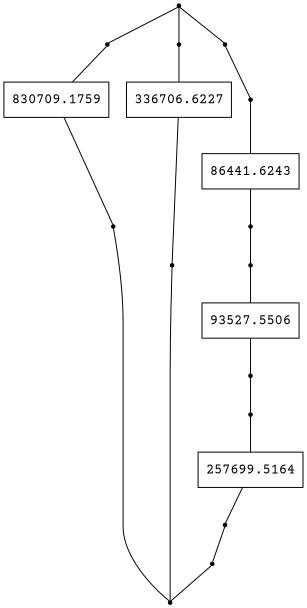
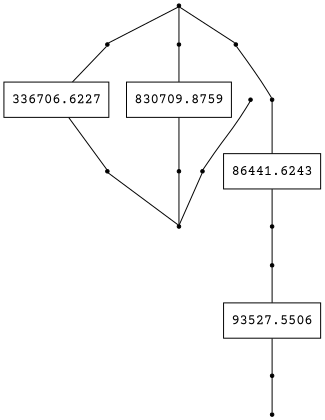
node "830709.1759": label "830709.1759" -> "830709.8759"
node "257699.5164": removed
